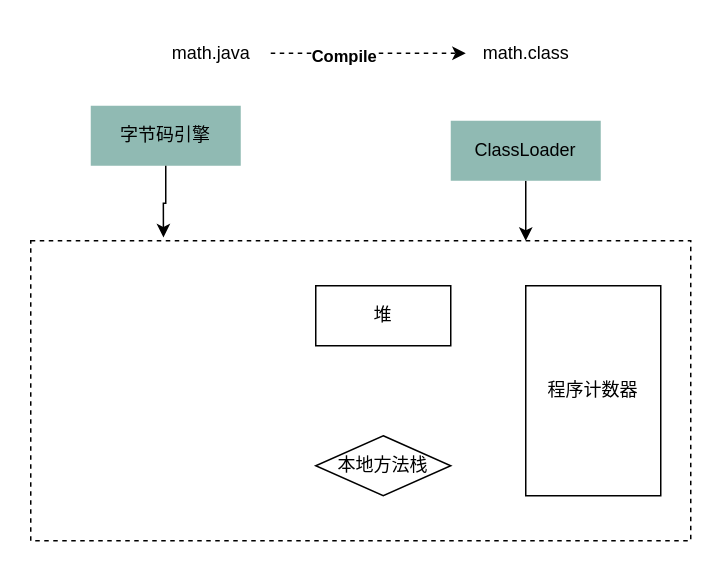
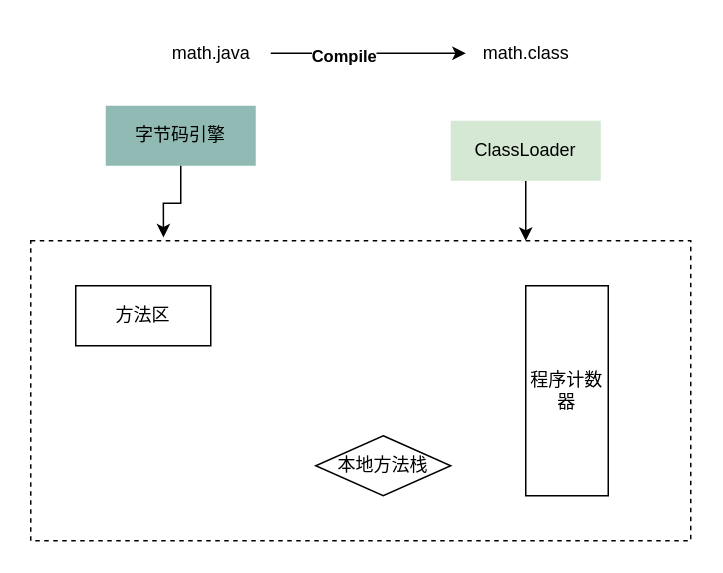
edge "math.java" -> "math.class": style dashed -> solid
node "字节码引擎": moved (166, 136) -> (181, 136)
node "ClassLoader": fillcolor #90bab3 -> #d5e8d4
node "方法区": added
node "堆": removed
node "程序计数器": size 135x210 -> 83x210
